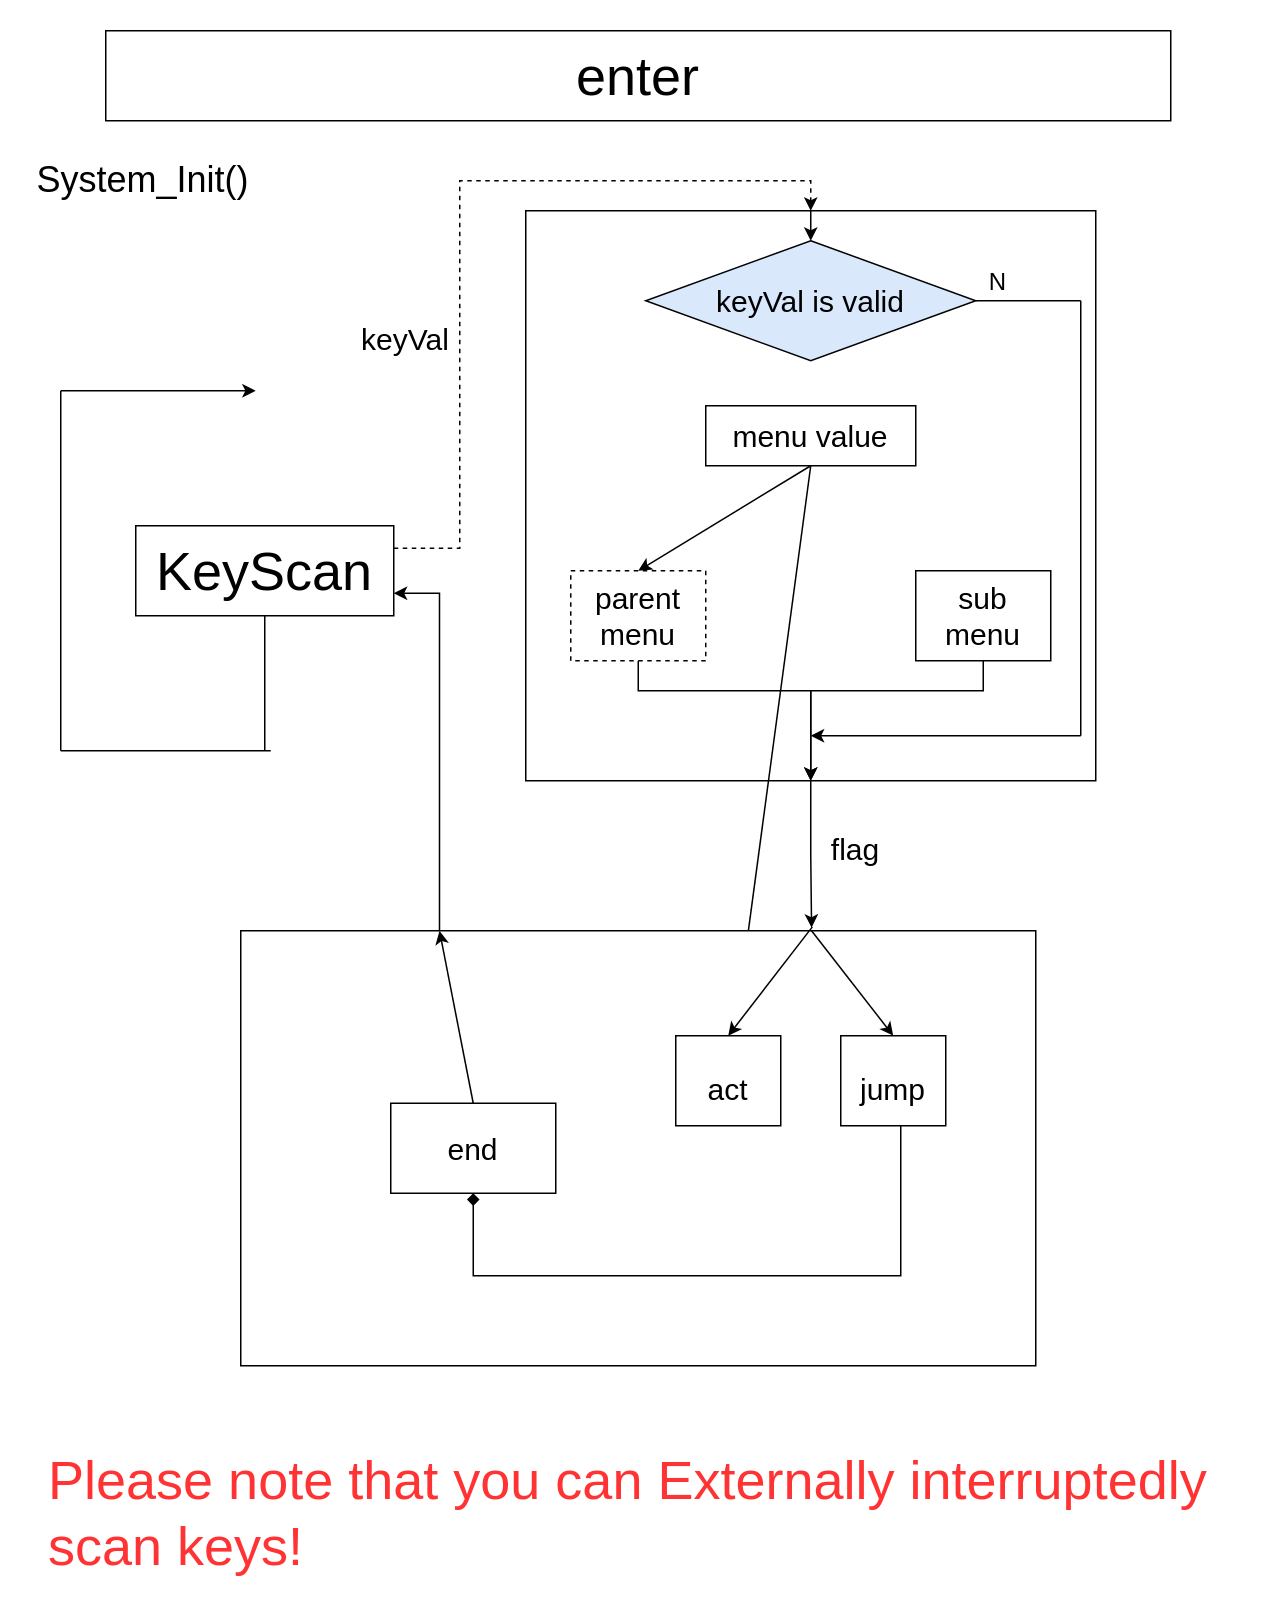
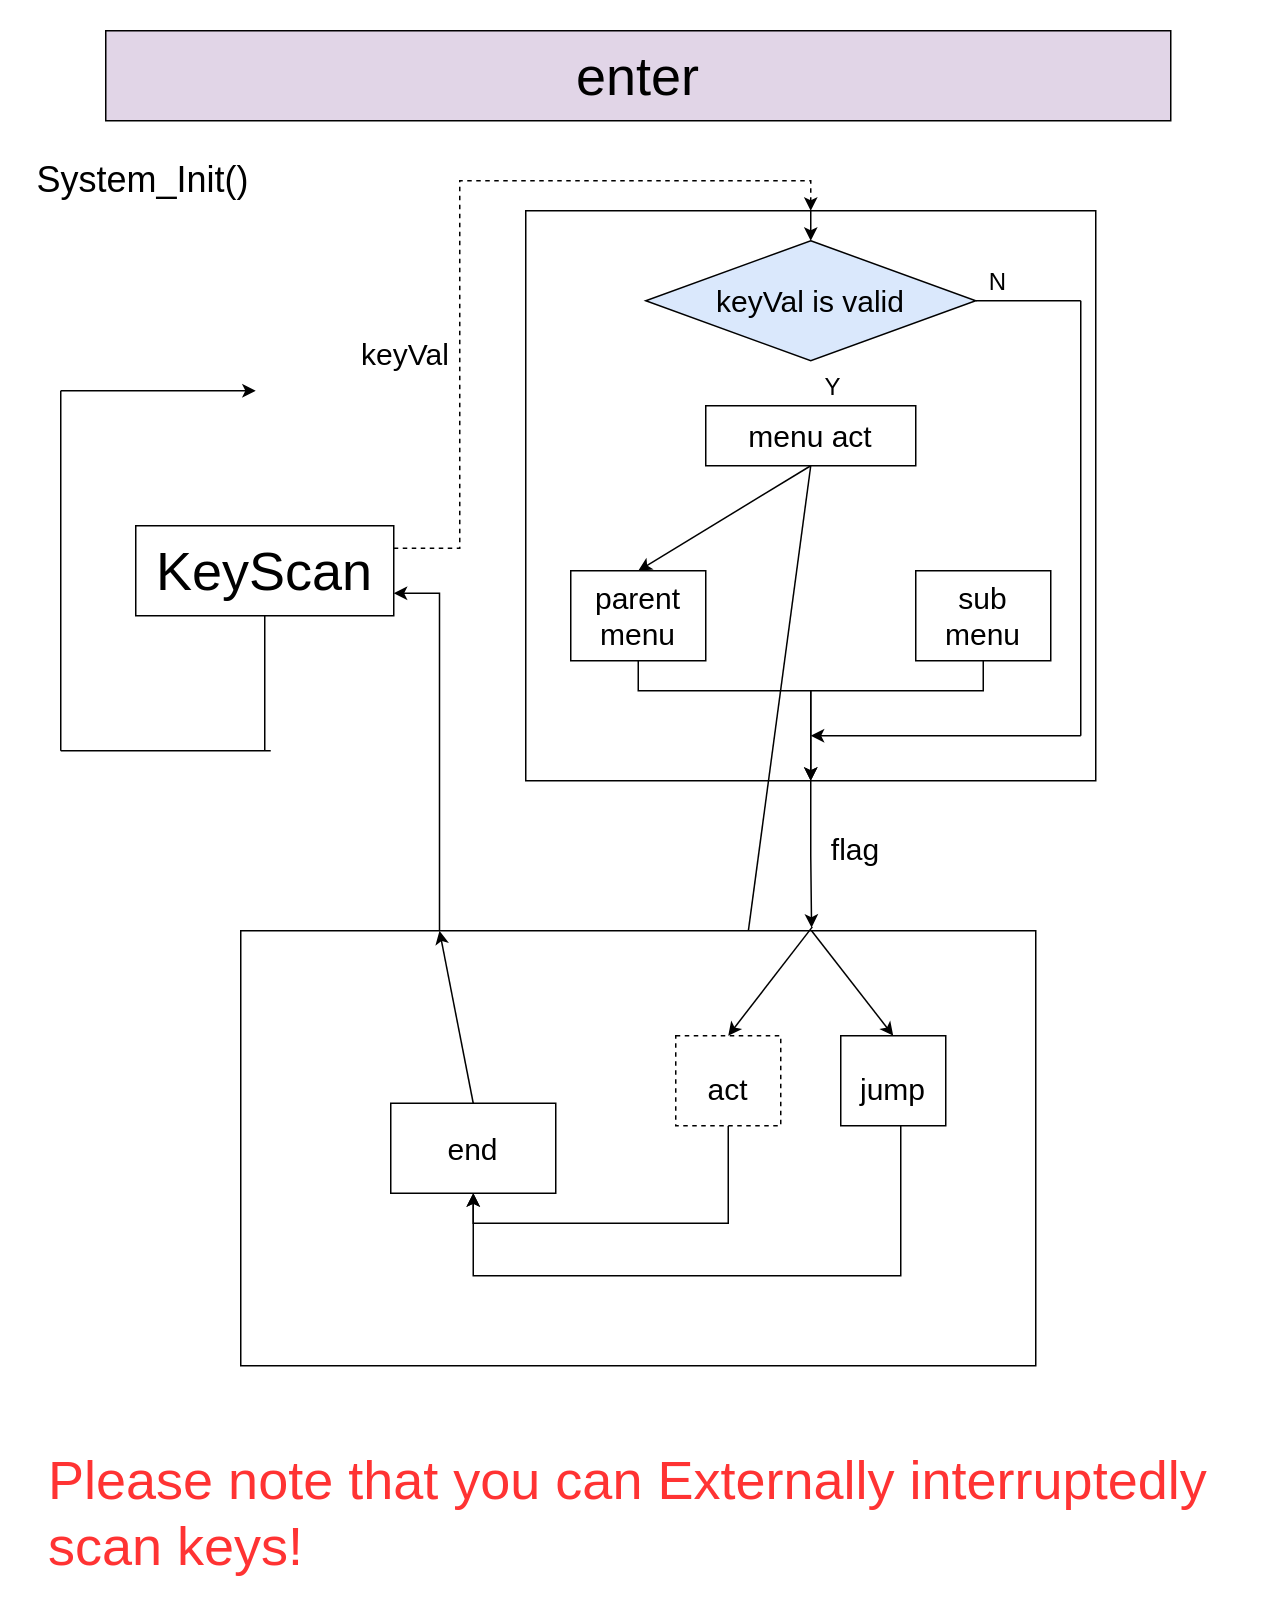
node "enter": fillcolor #ffffff -> #e1d5e7
node "keyVal": moved (406, 338) -> (406, 353)
node "Y": added
node "menu value": label "menu value" -> "menu act"
node "parent menu": style dashed -> solid
node "act": style solid -> dashed
edge "act" -> "end": added
edge "jump" -> "end": arrowhead diamond -> classic
